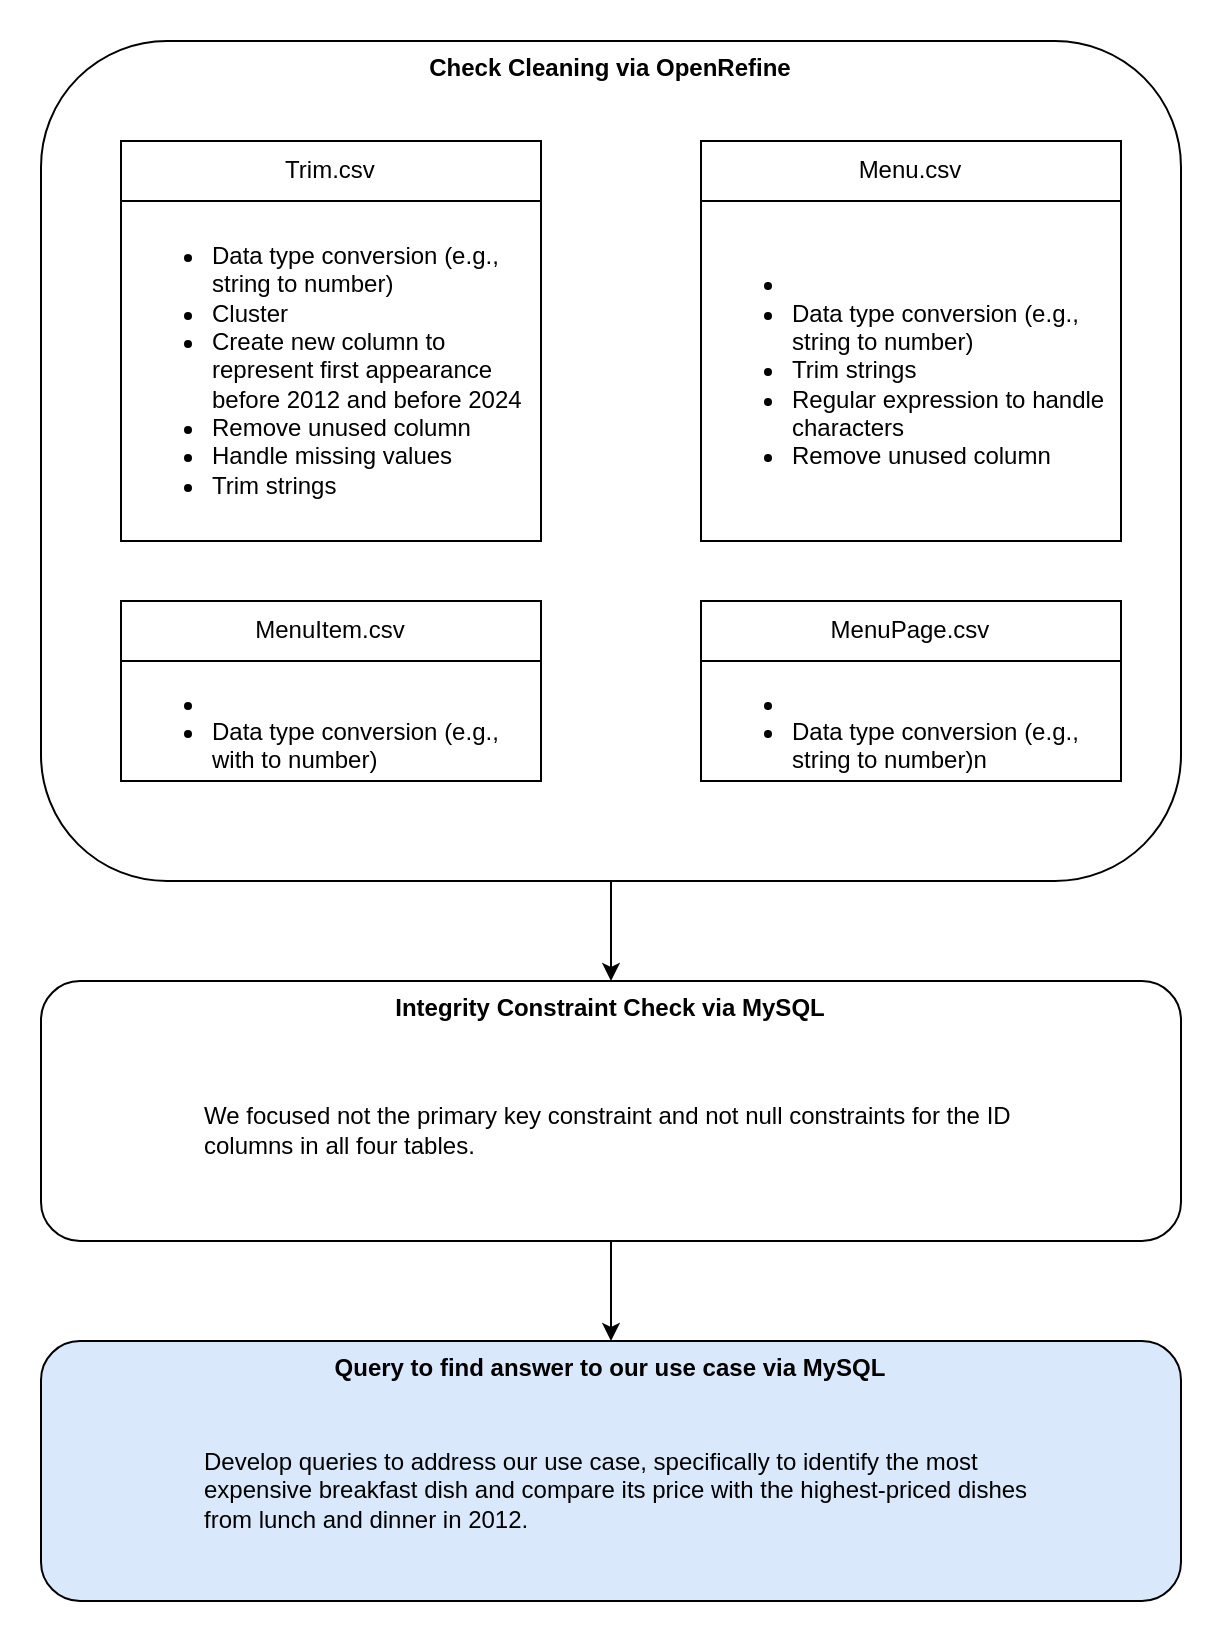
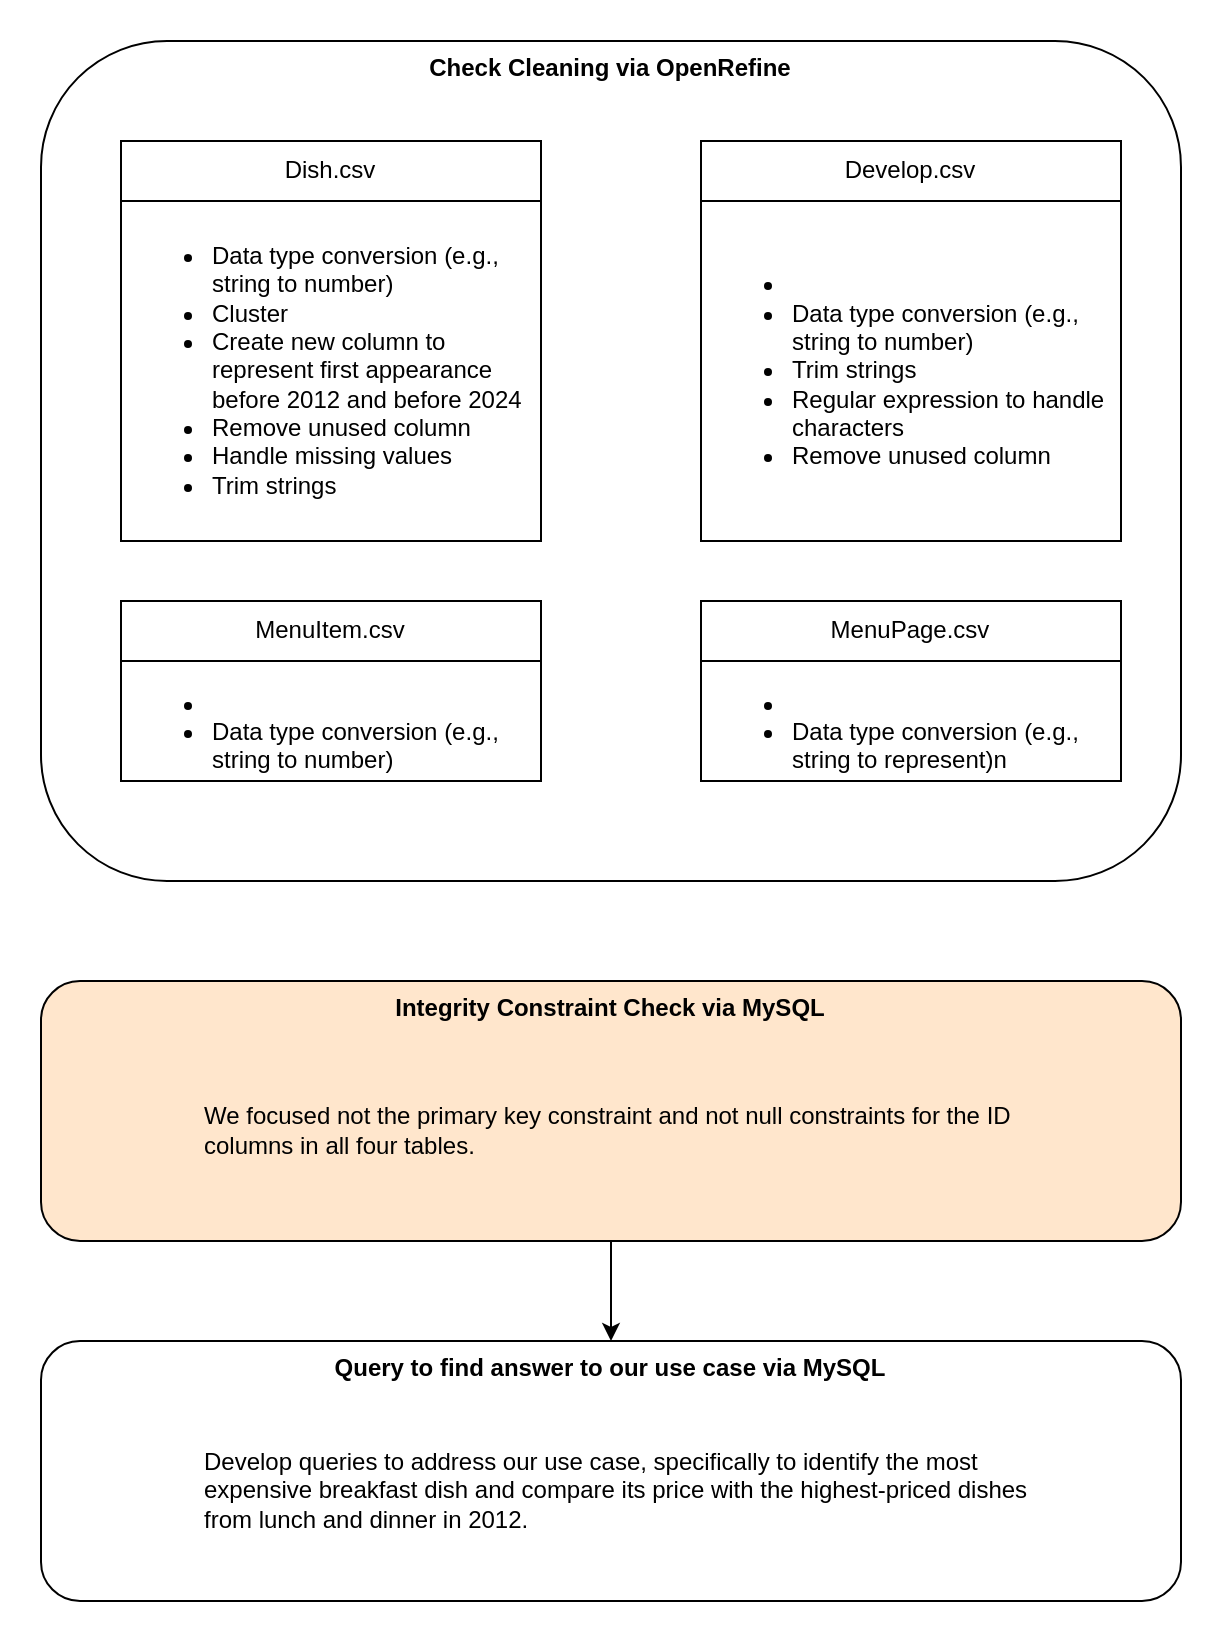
node "Trim.csv": label "Trim.csv" -> "Dish.csv"
node "Menu.csv": label "Menu.csv" -> "Develop.csv"
node "Data type conversion (e.g., with to number)": label "Data type conversion (e.g., with to number)" -> "Data type conversion (e.g., string to number)"
node "Data type conversion (e.g., string to number)n": label "Data type conversion (e.g., string to number)n" -> "Data type conversion (e.g., string to represent)n"
edge "Check Cleaning via OpenRefine" -> "Integrity Constraint Check via MySQL": removed
node "Integrity Constraint Check via MySQL": fillcolor #ffffff -> #ffe6cc
node "Query to find answer to our use case via MySQL": fillcolor #dae8fc -> #ffffff
